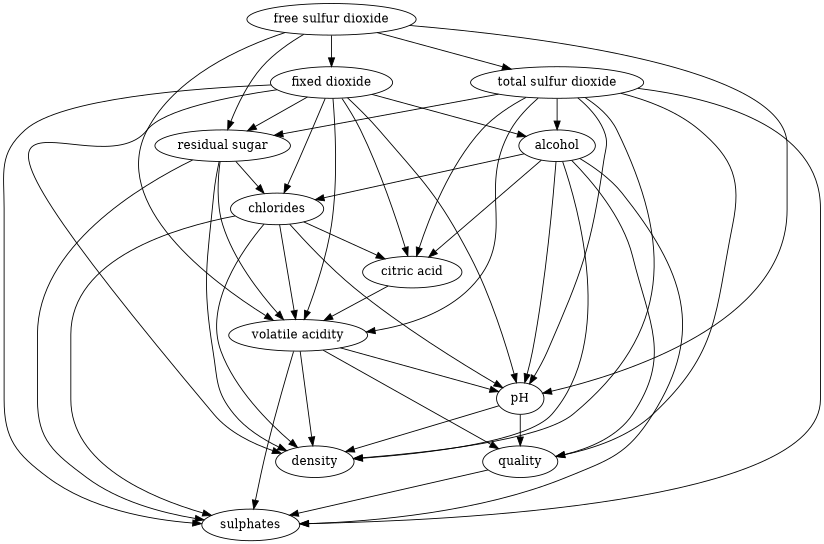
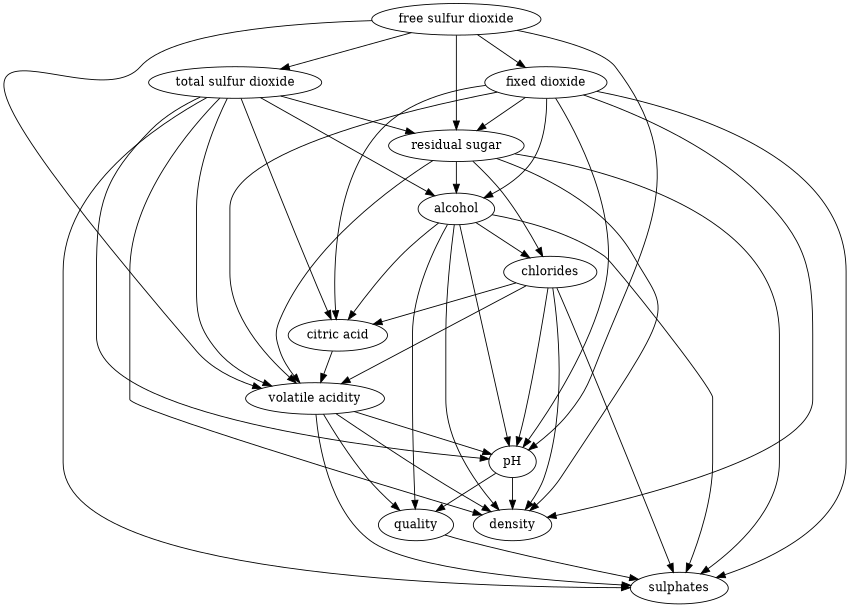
edge "fixed dioxide" -> "chlorides": removed
edge "residual sugar" -> "alcohol": added
edge "total sulfur dioxide" -> "quality": removed
